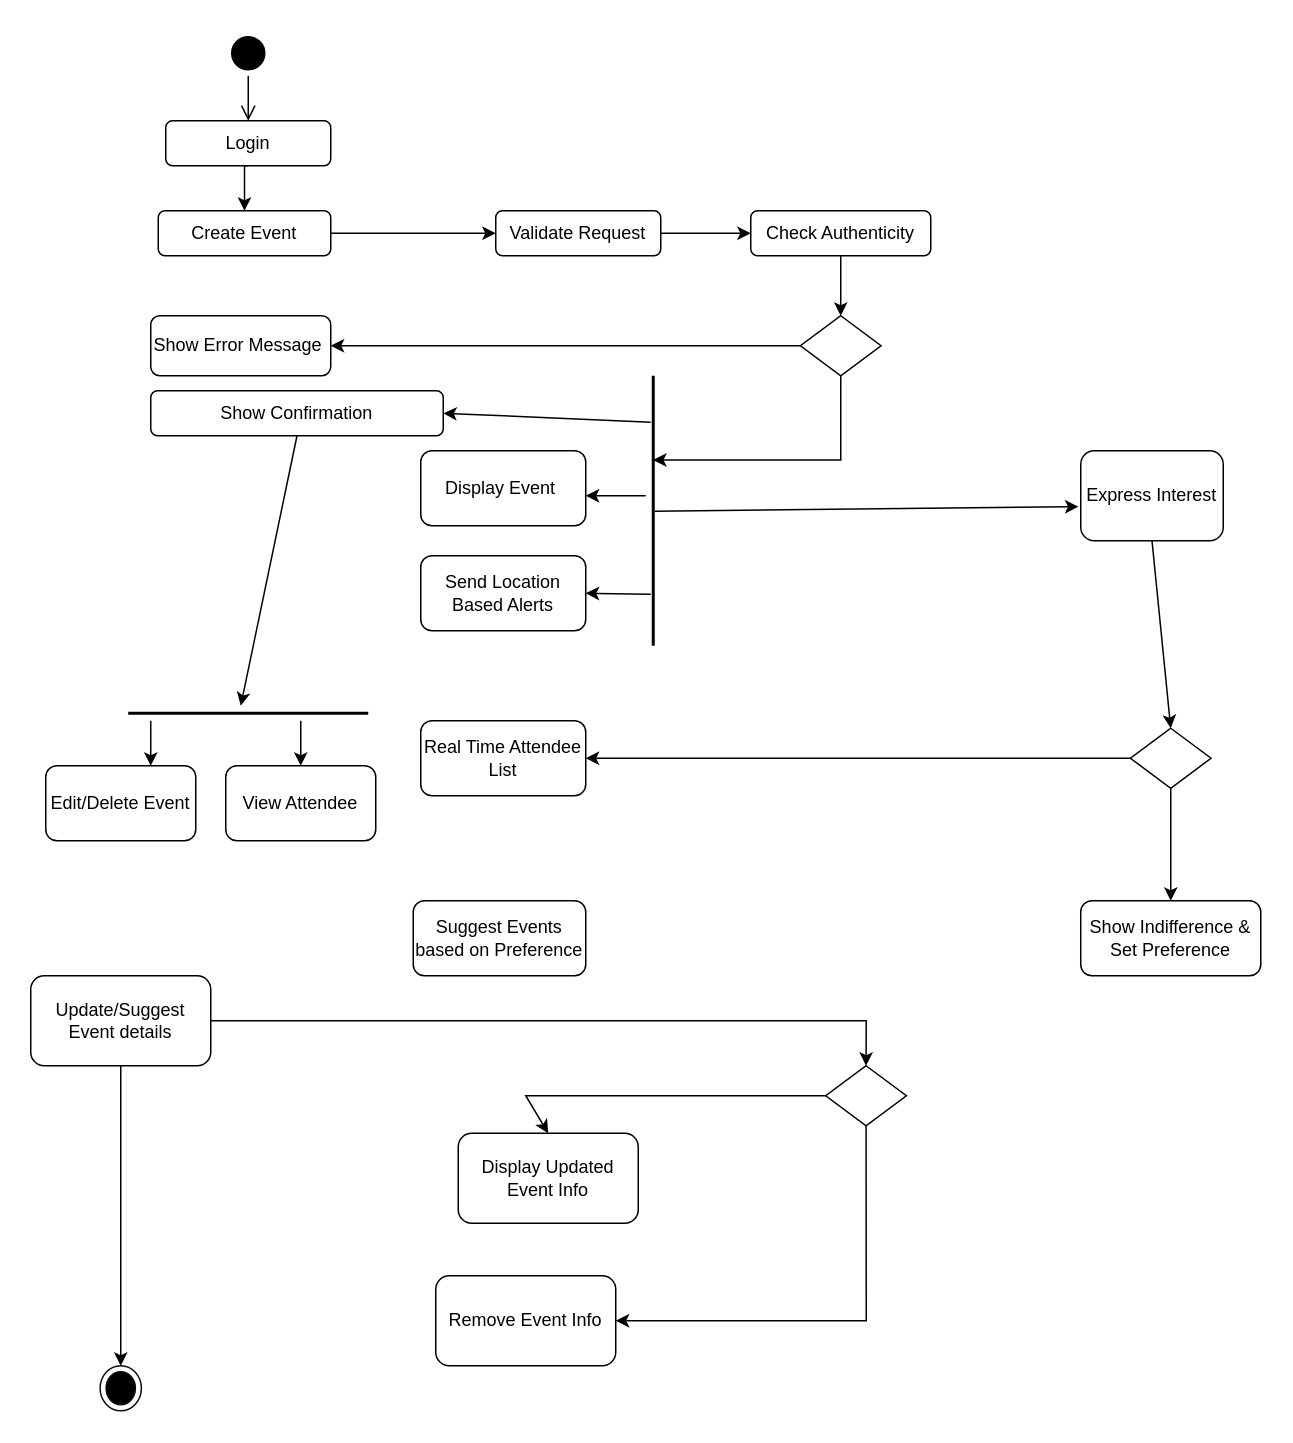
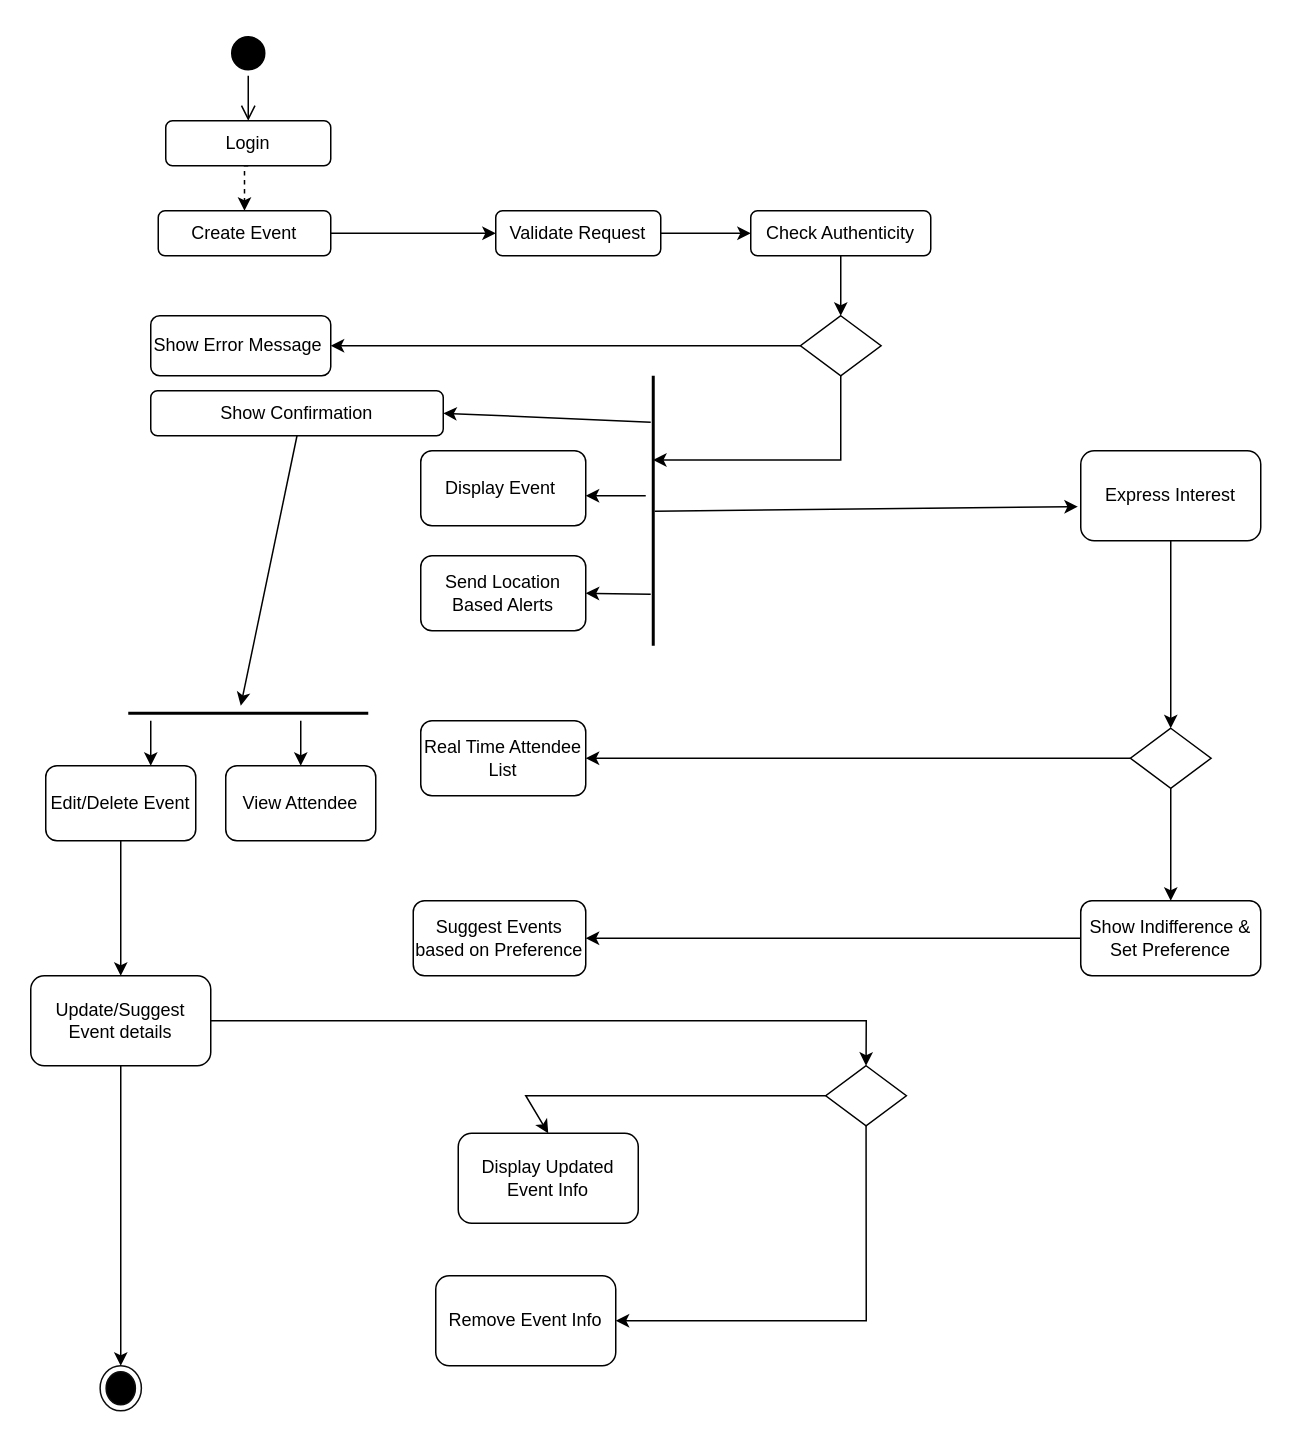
edge "Login" -> "Create Event": style solid -> dashed
node "Express Interest": size 143x90 -> 180x90
edge "Edit/Delete Event" -> "Update/Suggest Event details": added
edge "Show Indifference & Set Preference" -> "Suggest Events based on Preference": added
